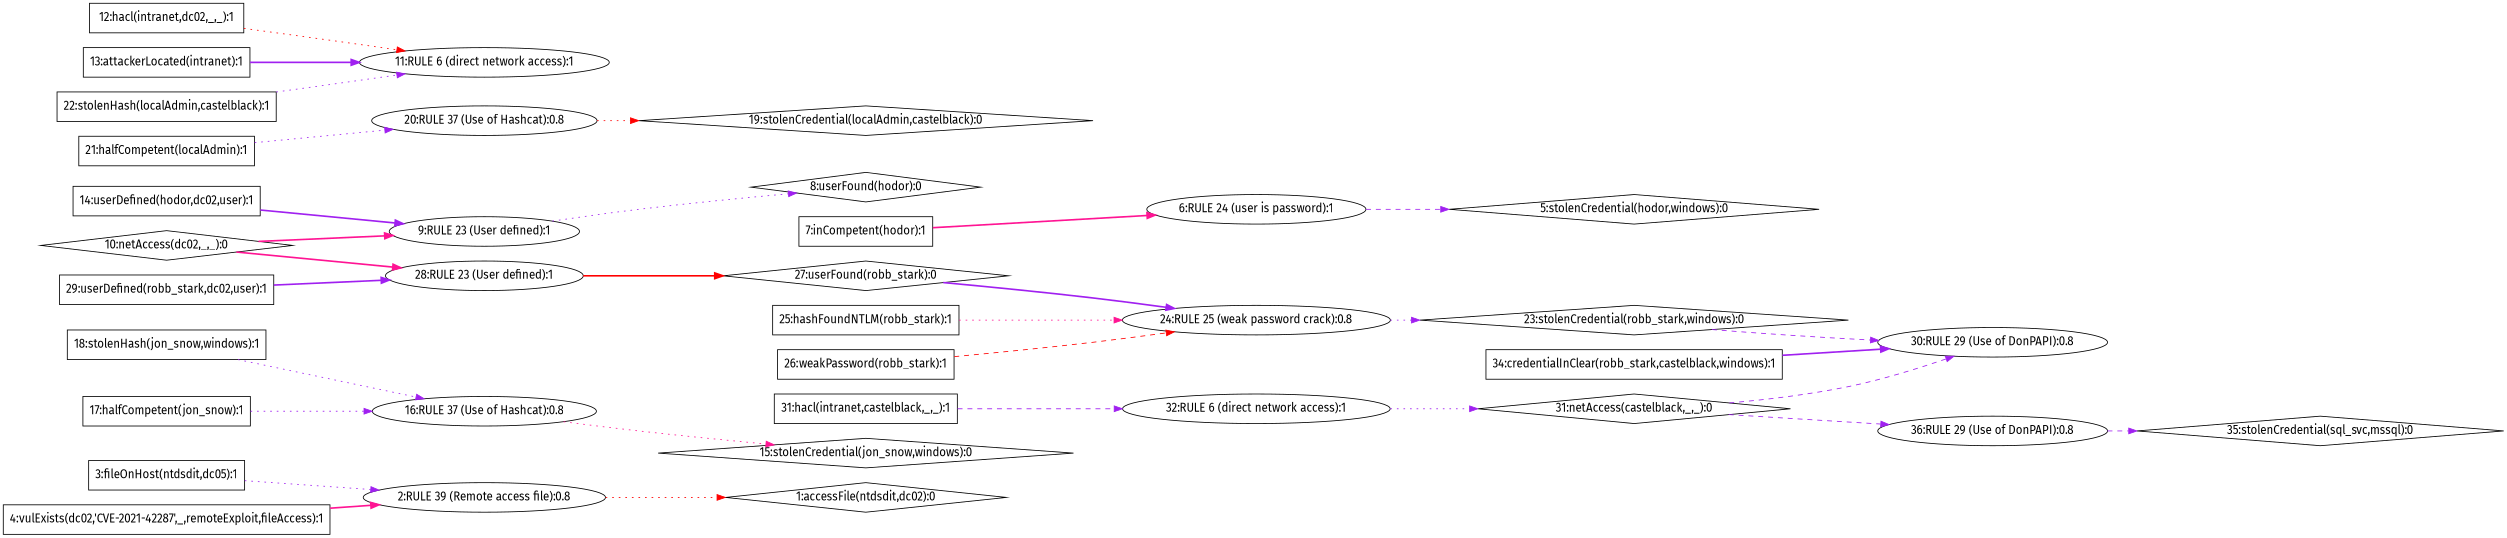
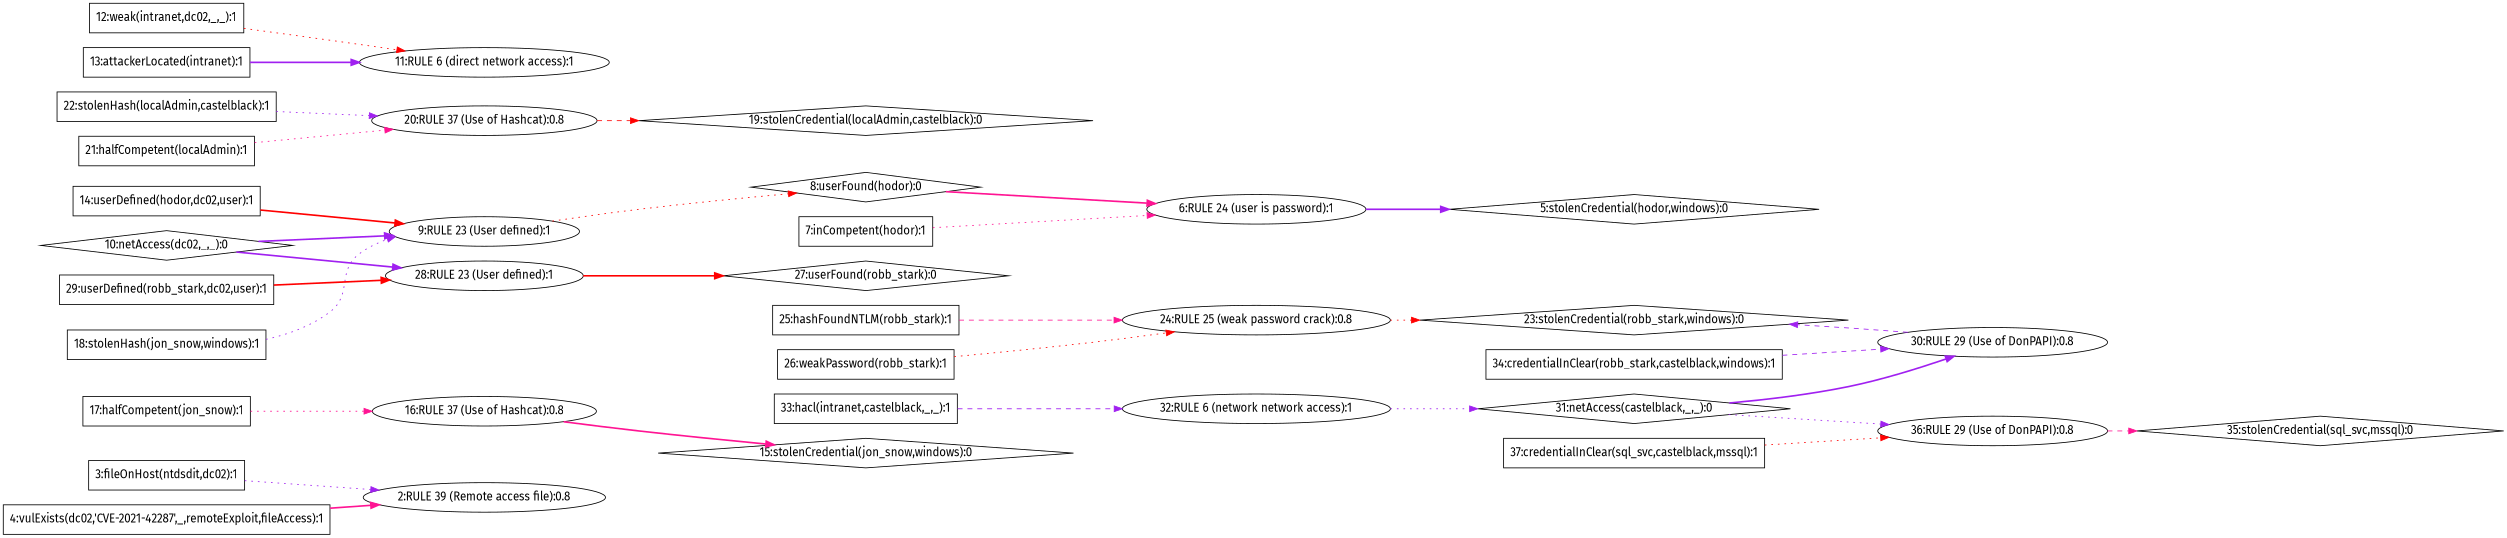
node "12:hacl(intranet,dc02,_,_):1": label "12:hacl(intranet,dc02,_,_):1" -> "12:weak(intranet,dc02,_,_):1"
edge "22:stolenHash(localAdmin,castelblack):1" -> "11:RULE 6 (direct network access):1": now "22:stolenHash(localAdmin,castelblack):1" -> "20:RULE 37 (Use of Hashcat):0.8"
edge "20:RULE 37 (Use of Hashcat):0.8" -> "19:stolenCredential(localAdmin,castelblack):0": style dotted -> dashed
edge "21:halfCompetent(localAdmin):1" -> "20:RULE 37 (Use of Hashcat):0.8": color purple -> deeppink
edge "8:userFound(hodor):0" -> "6:RULE 24 (user is password):1": added
edge "9:RULE 23 (User defined):1" -> "8:userFound(hodor):0": color purple -> red
edge "6:RULE 24 (user is password):1" -> "5:stolenCredential(hodor,windows):0": style dashed -> bold
edge "14:userDefined(hodor,dc02,user):1" -> "9:RULE 23 (User defined):1": color purple -> red
edge "7:inCompetent(hodor):1" -> "6:RULE 24 (user is password):1": style bold -> dotted
edge "10:netAccess(dc02,_,_):0" -> "9:RULE 23 (User defined):1": color deeppink -> purple
edge "10:netAccess(dc02,_,_):0" -> "28:RULE 23 (User defined):1": color deeppink -> purple
edge "29:userDefined(robb_stark,dc02,user):1" -> "28:RULE 23 (User defined):1": color purple -> red
edge "27:userFound(robb_stark):0" -> "24:RULE 25 (weak password crack):0.8": removed
edge "25:hashFoundNTLM(robb_stark):1" -> "24:RULE 25 (weak password crack):0.8": style dotted -> dashed
edge "24:RULE 25 (weak password crack):0.8" -> "23:stolenCredential(robb_stark,windows):0": color purple -> red
edge "23:stolenCredential(robb_stark,windows):0" -> "30:RULE 29 (Use of DonPAPI):0.8": reversed
edge "26:weakPassword(robb_stark):1" -> "24:RULE 25 (weak password crack):0.8": style dashed -> dotted
edge "34:credentialInClear(robb_stark,castelblack,windows):1" -> "30:RULE 29 (Use of DonPAPI):0.8": style bold -> dashed
edge "18:stolenHash(jon_snow,windows):1" -> "16:RULE 37 (Use of Hashcat):0.8": now "18:stolenHash(jon_snow,windows):1" -> "9:RULE 23 (User defined):1"
edge "31:netAccess(castelblack,_,_):0" -> "30:RULE 29 (Use of DonPAPI):0.8": style dashed -> bold
node "31:hacl(intranet,castelblack,_,_):1": label "31:hacl(intranet,castelblack,_,_):1" -> "33:hacl(intranet,castelblack,_,_):1"
node "32:RULE 6 (direct network access):1": label "32:RULE 6 (direct network access):1" -> "32:RULE 6 (network network access):1"
edge "17:halfCompetent(jon_snow):1" -> "16:RULE 37 (Use of Hashcat):0.8": color purple -> deeppink
edge "31:netAccess(castelblack,_,_):0" -> "36:RULE 29 (Use of DonPAPI):0.8": style dashed -> dotted
edge "36:RULE 29 (Use of DonPAPI):0.8" -> "35:stolenCredential(sql_svc,mssql):0": color purple -> deeppink
edge "16:RULE 37 (Use of Hashcat):0.8" -> "15:stolenCredential(jon_snow,windows):0": style dotted -> bold
node "37:credentialInClear(sql_svc,castelblack,mssql):1": added
node "3:fileOnHost(ntdsdit,dc05):1": label "3:fileOnHost(ntdsdit,dc05):1" -> "3:fileOnHost(ntdsdit,dc02):1"
node "1:accessFile(ntdsdit,dc02):0": removed
